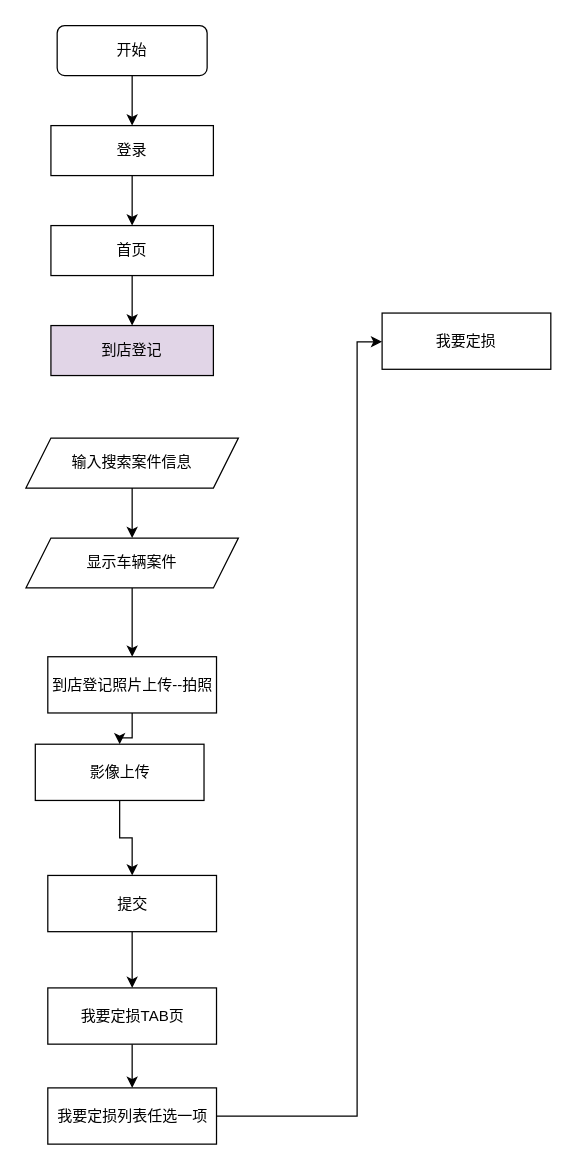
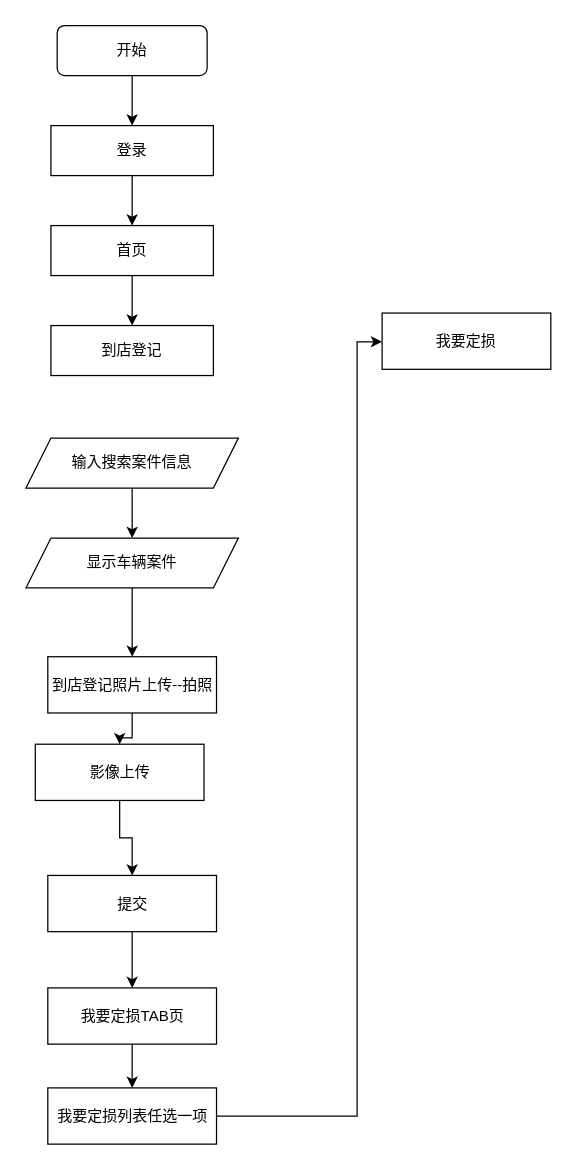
node "到店登记": fillcolor #e1d5e7 -> #ffffff
